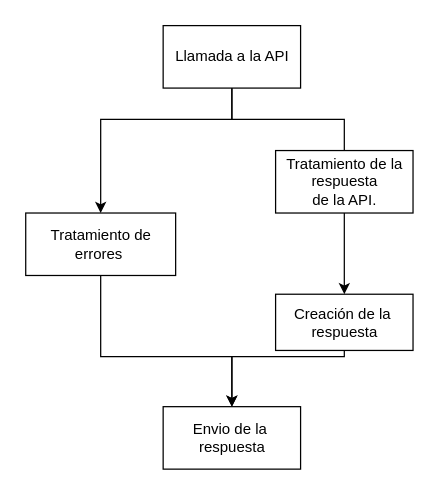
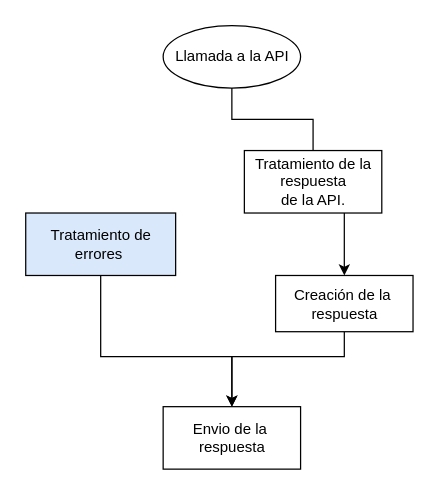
node "Llamada a la API": shape rectangle -> ellipse
edge "Llamada a la API" -> "Tratamiento de errores": removed
node "Tratamiento de la respuesta de la API.": moved (344, 182) -> (313, 182)
node "Tratamiento de errores": fillcolor #ffffff -> #dae8fc
node "Creación de la respuesta": moved (344, 323) -> (344, 304)
